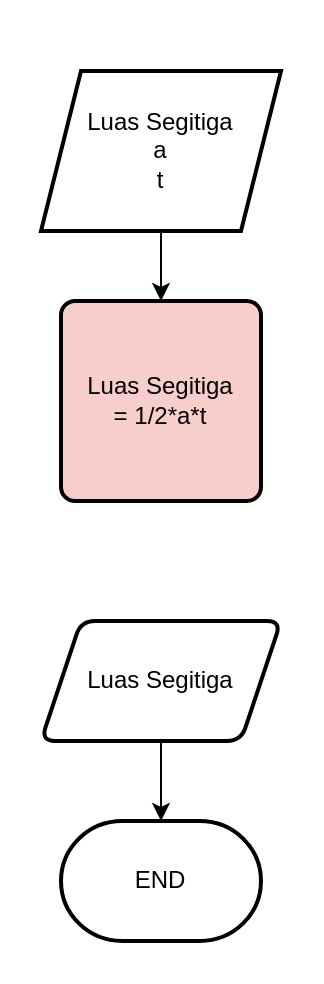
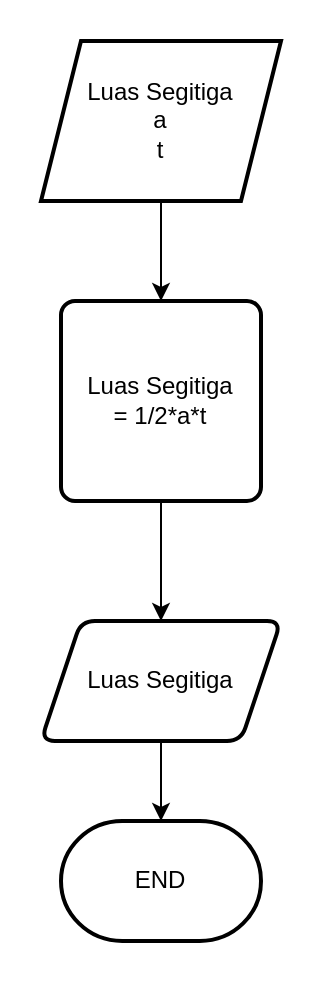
node "Luas Segitiga a t": moved (161, 151) -> (161, 121)
node "Luas Segitiga = 1/2*a*t": fillcolor #f8cecc -> #ffffff
edge "Luas Segitiga = 1/2*a*t" -> "Luas Segitiga": added
